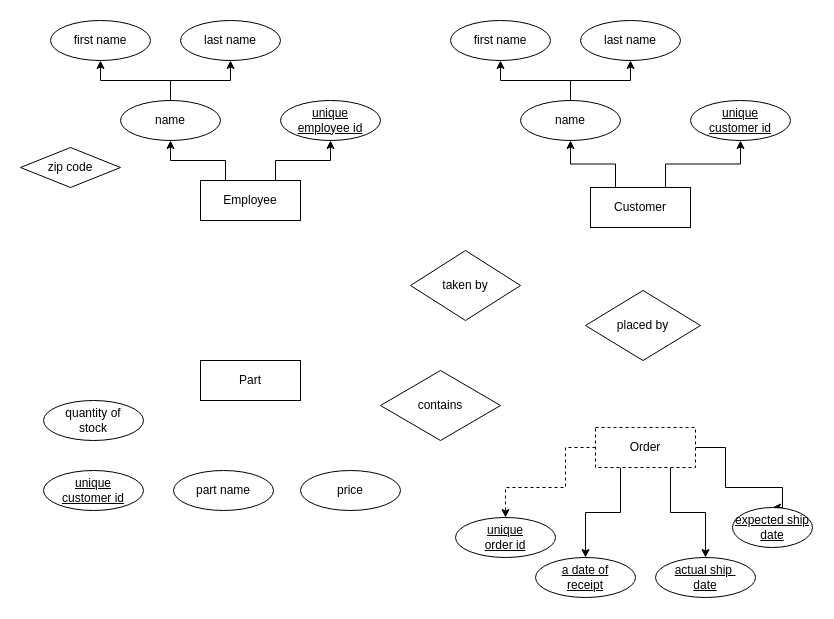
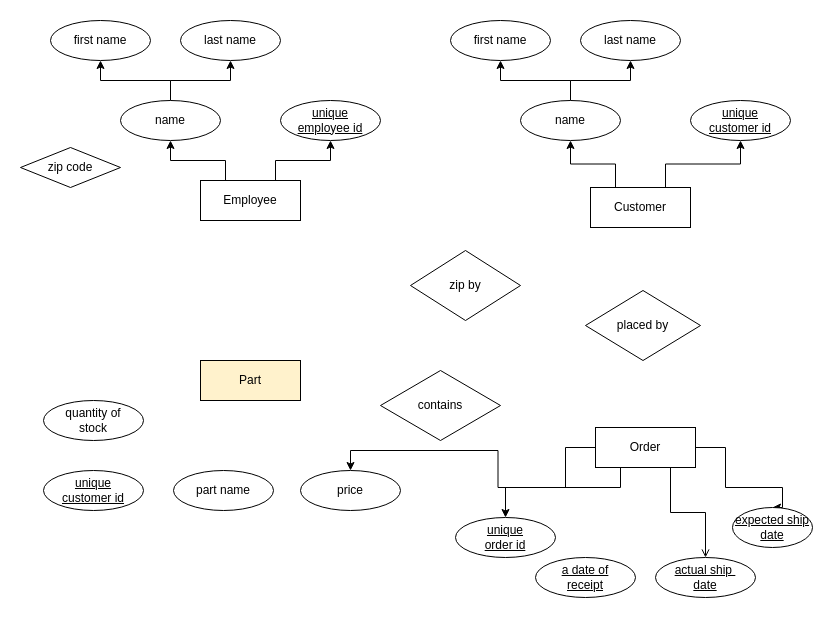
node "taken by": label "taken by" -> "zip by"
node "Part": fillcolor #ffffff -> #fff2cc
node "Order": style dashed -> solid
edge "Order" -> "unique order id": style dashed -> solid
edge "Order" -> "a date of receipt": now "Order" -> "price"
edge "Order" -> "actual ship date": arrowhead classic -> open
